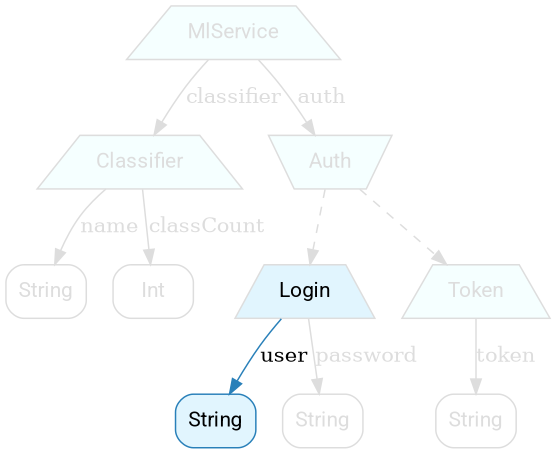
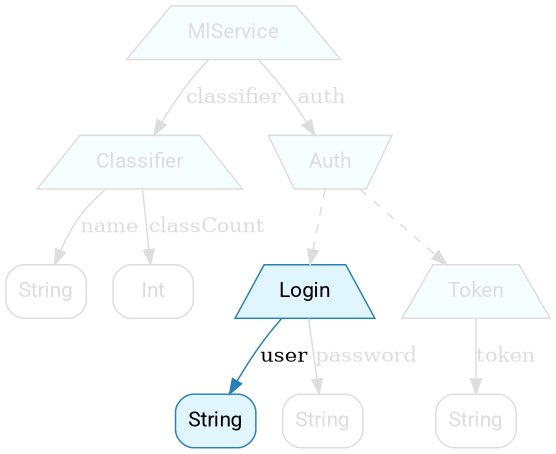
node "Login": color #dddddd -> #2980b9
